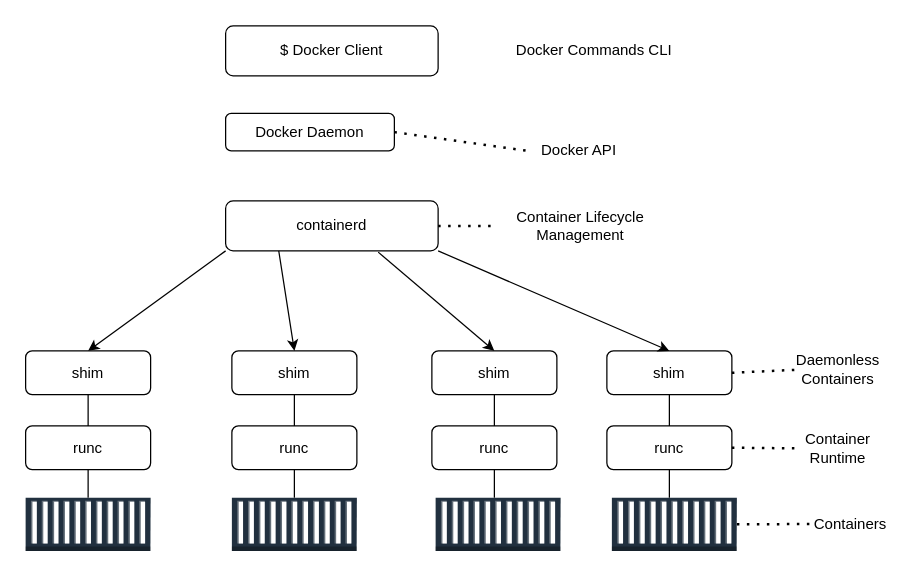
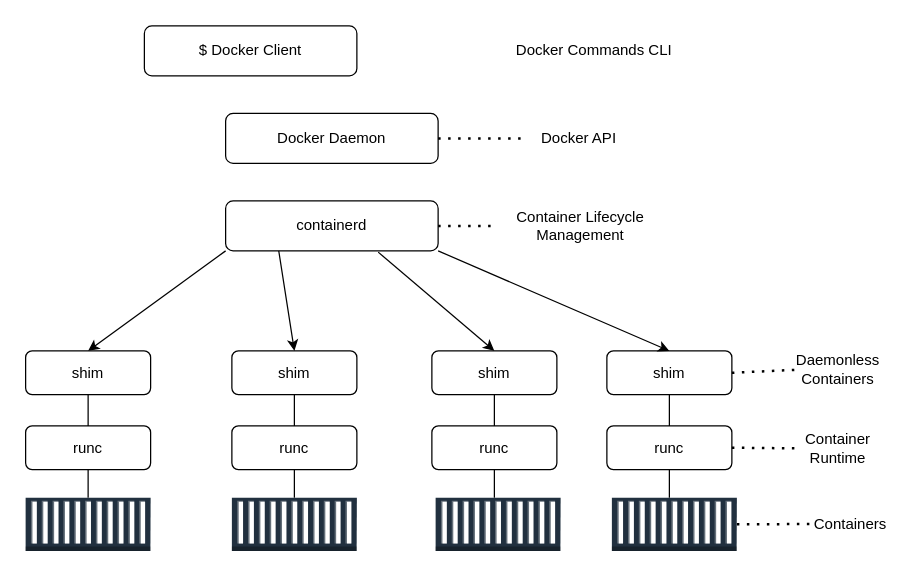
node "$ Docker Client": moved (332, 51) -> (251, 51)
node "Docker Daemon": size 169x38 -> 213x50
node "Docker API": moved (581, 151) -> (581, 138)
